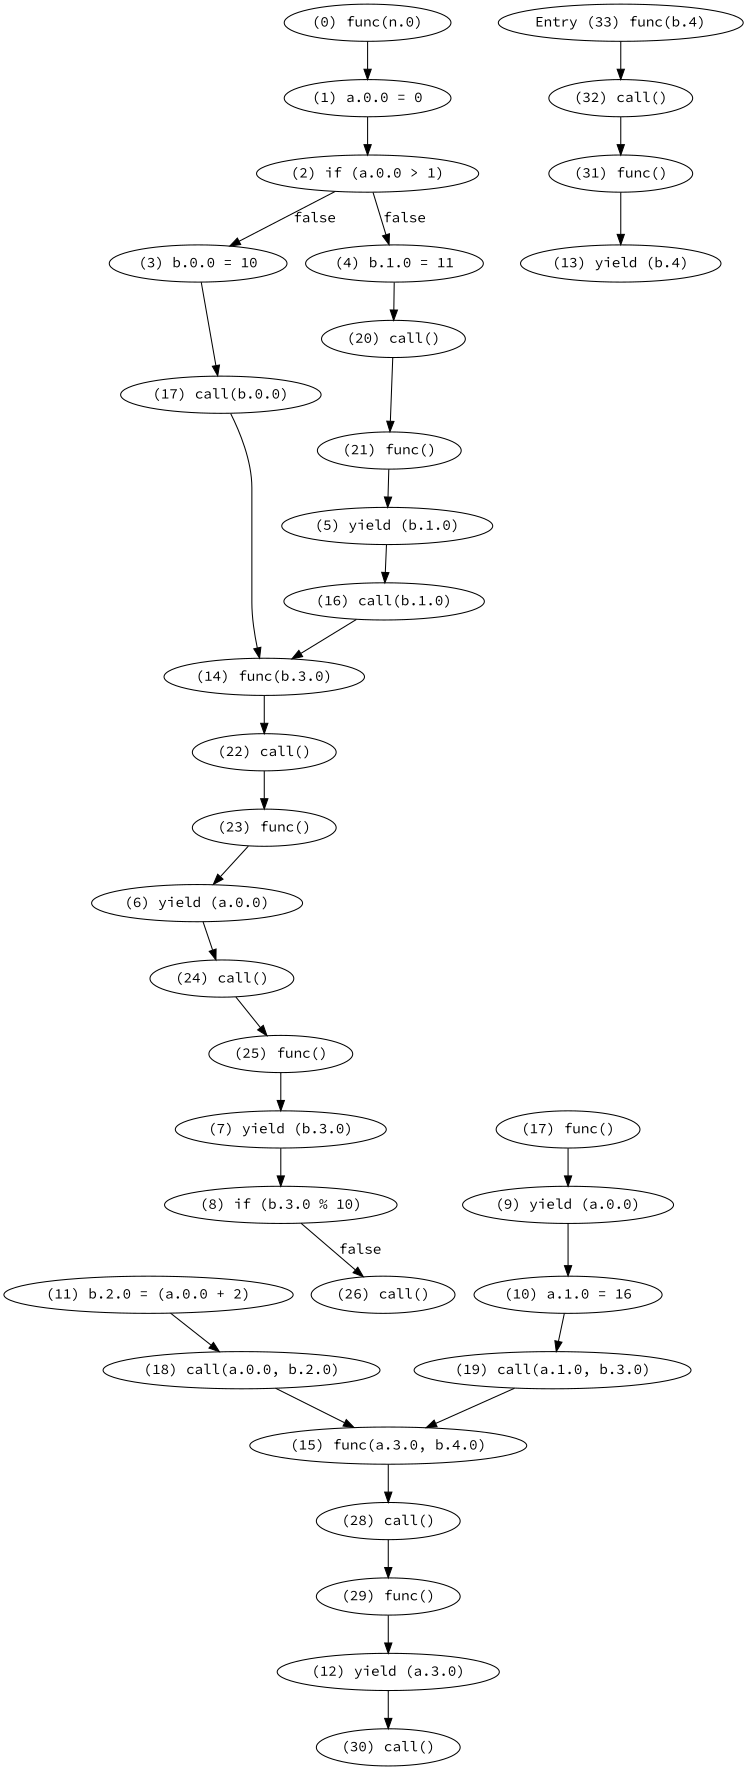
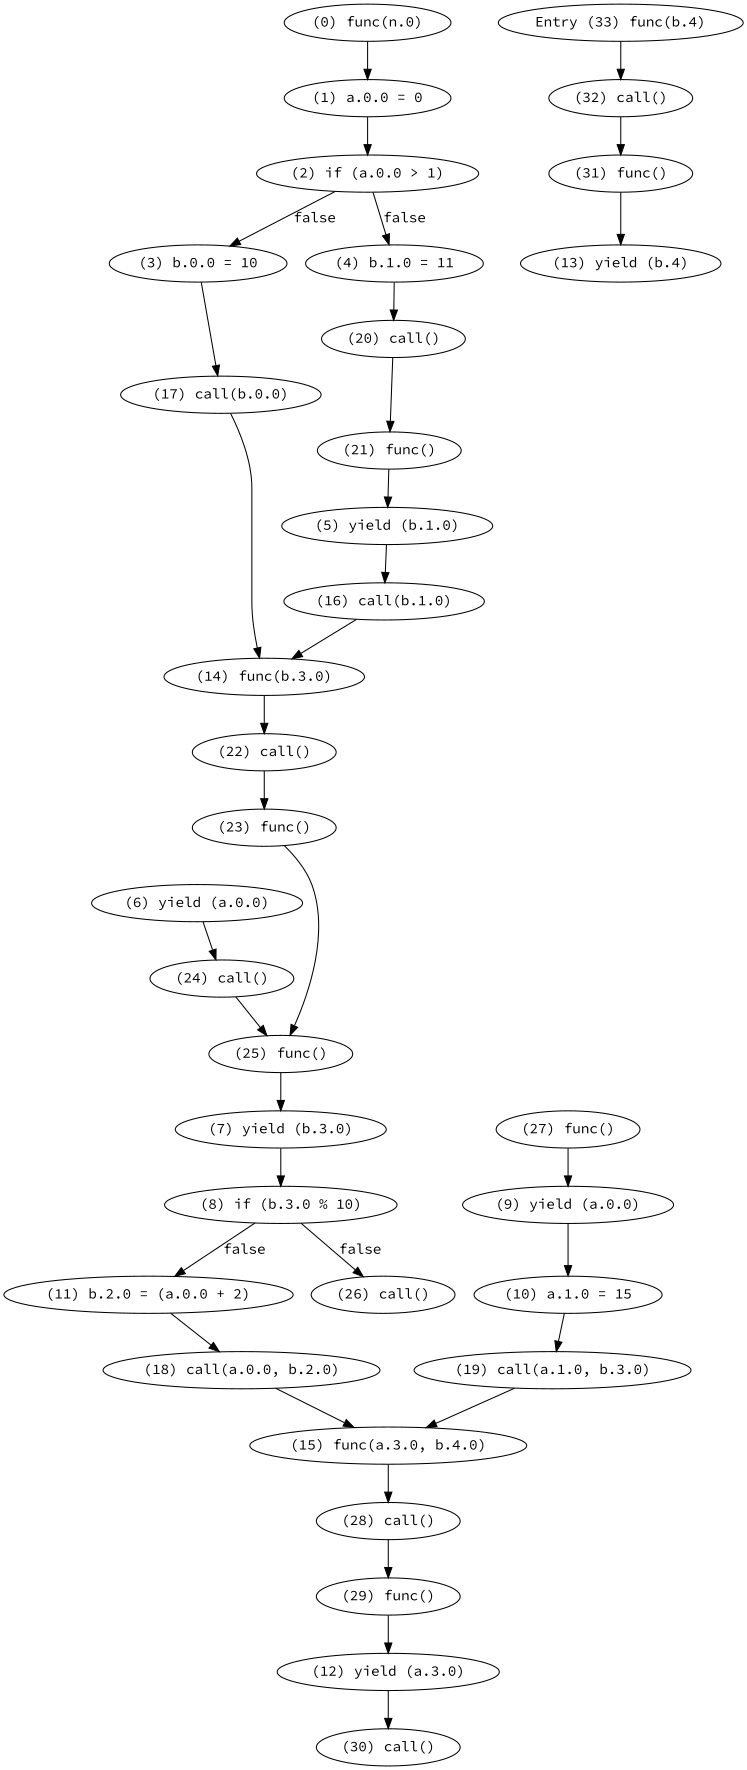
edge "(23) func()" -> "(6) yield (a.0.0)": now "(23) func()" -> "(25) func()"
node "(17) func()": label "(17) func()" -> "(27) func()"
edge "(8) if (b.3.0 % 10)" -> "(11) b.2.0 = (a.0.0 + 2)": added, label "false"
node "(10) a.1.0 = 16": label "(10) a.1.0 = 16" -> "(10) a.1.0 = 15"
